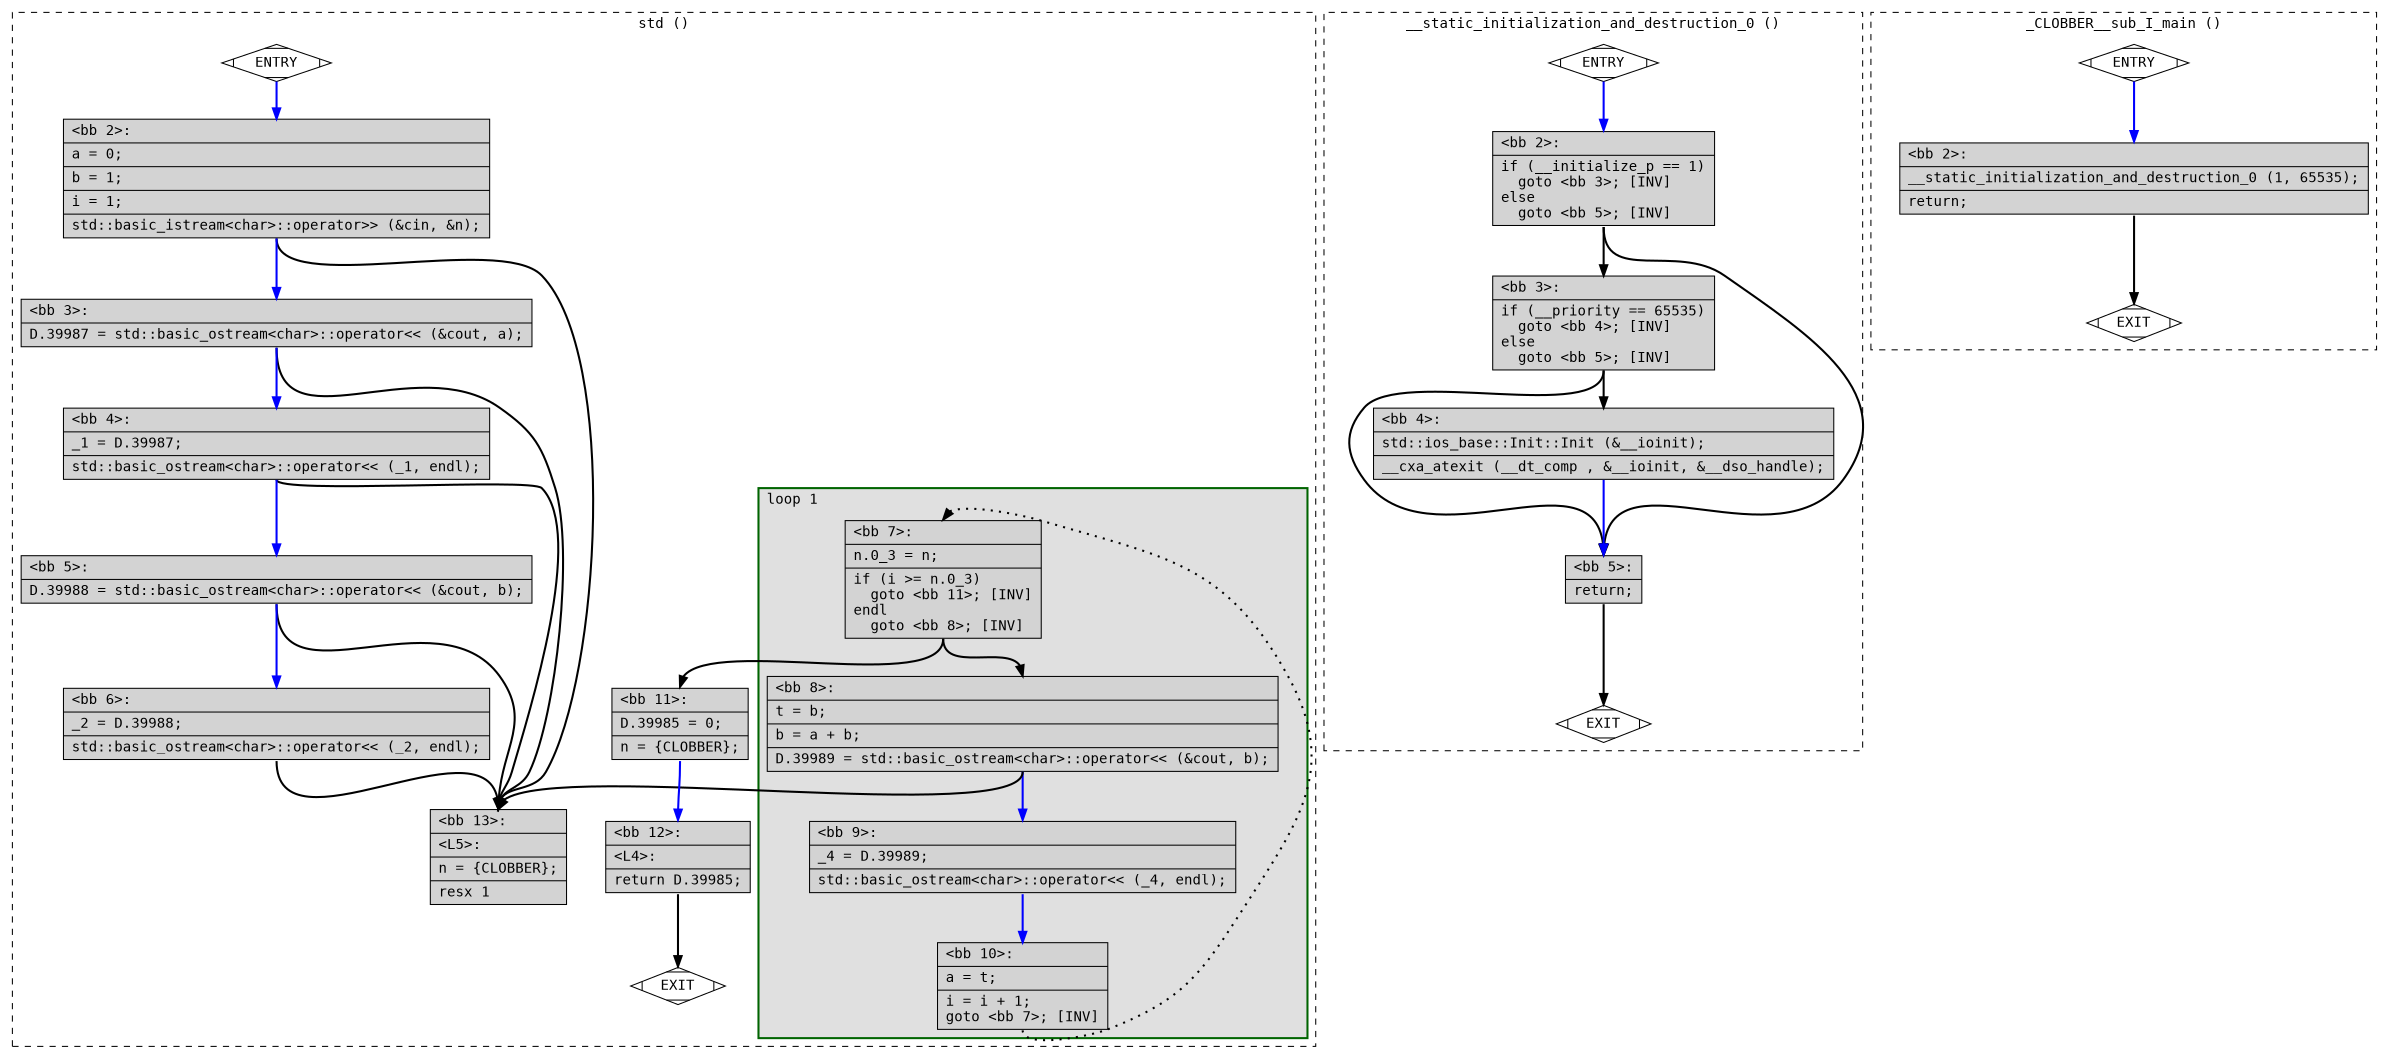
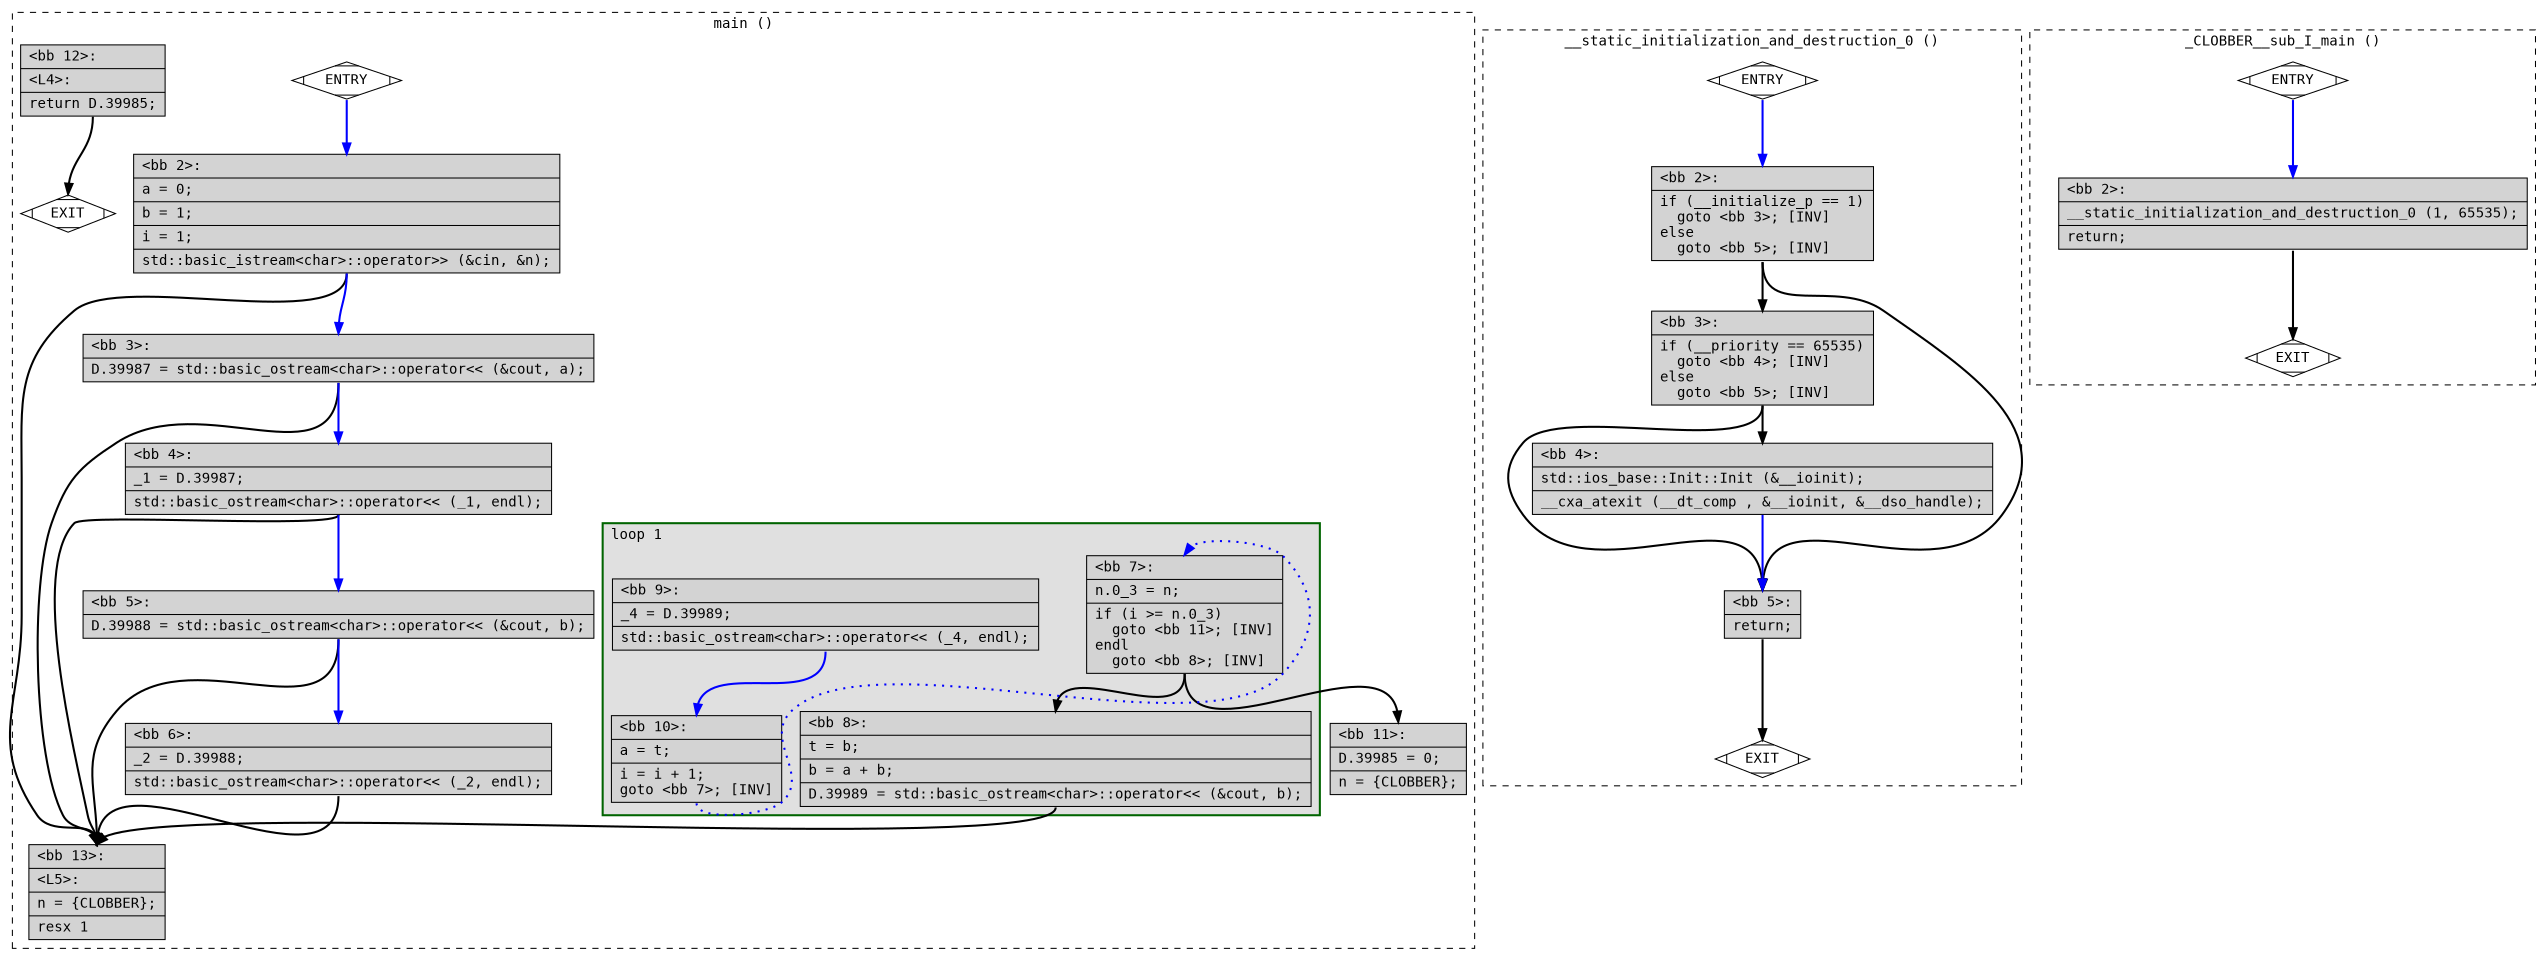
cluster "std ()": label "std ()" -> "main ()"
edge "<bb 10>:" -> "<bb 7>:": color black -> blue
edge "<bb 11>:" -> "<bb 12>:": removed
edge "<bb 8>:" -> "<bb 9>:": removed
